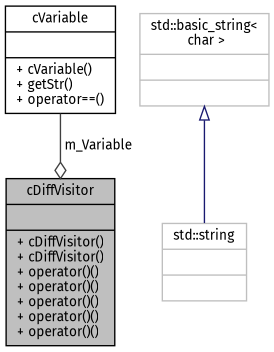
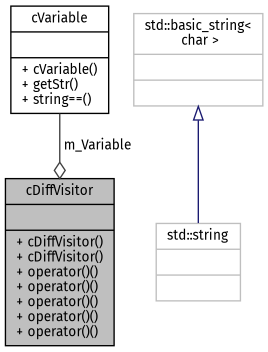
node "cVariable": text "+ operator==()" -> "+ string==()"
